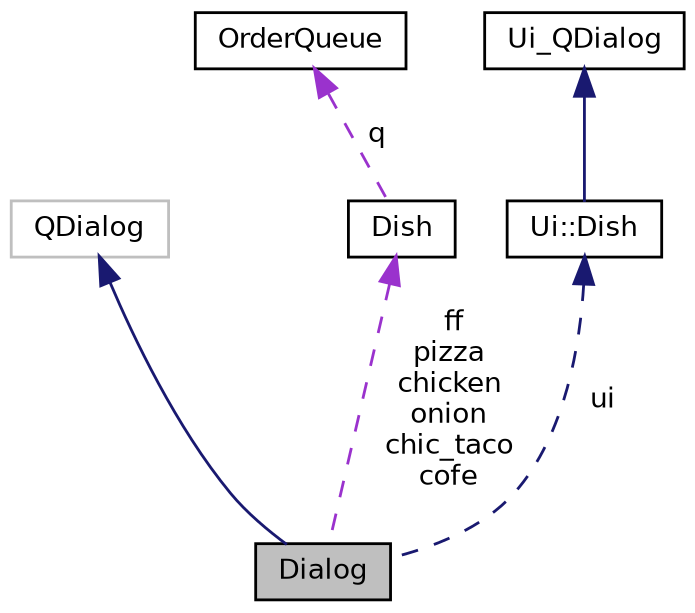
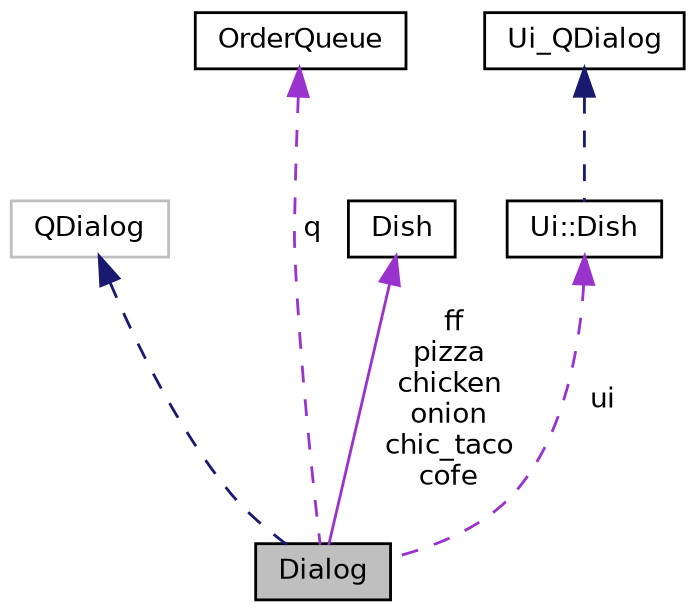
edge "Dish" -> "OrderQueue": now "Dialog" -> "OrderQueue"
edge "Ui::Dish" -> "Ui_QDialog": style solid -> dashed
edge "Dialog" -> "Dish": style dashed -> solid
edge "Dialog" -> "QDialog": style solid -> dashed
edge "Dialog" -> "Ui::Dish": color midnightblue -> darkorchid3
